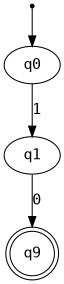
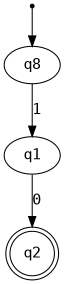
node "q0": label "q0" -> "q8"
node "q9": label "q9" -> "q2"
